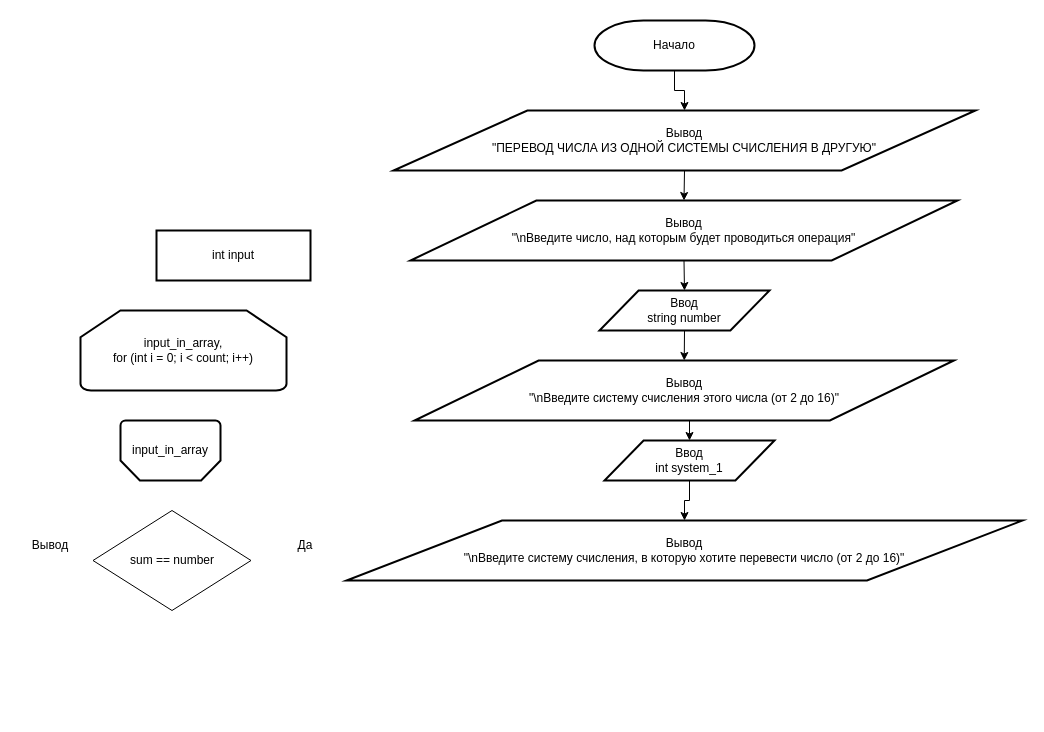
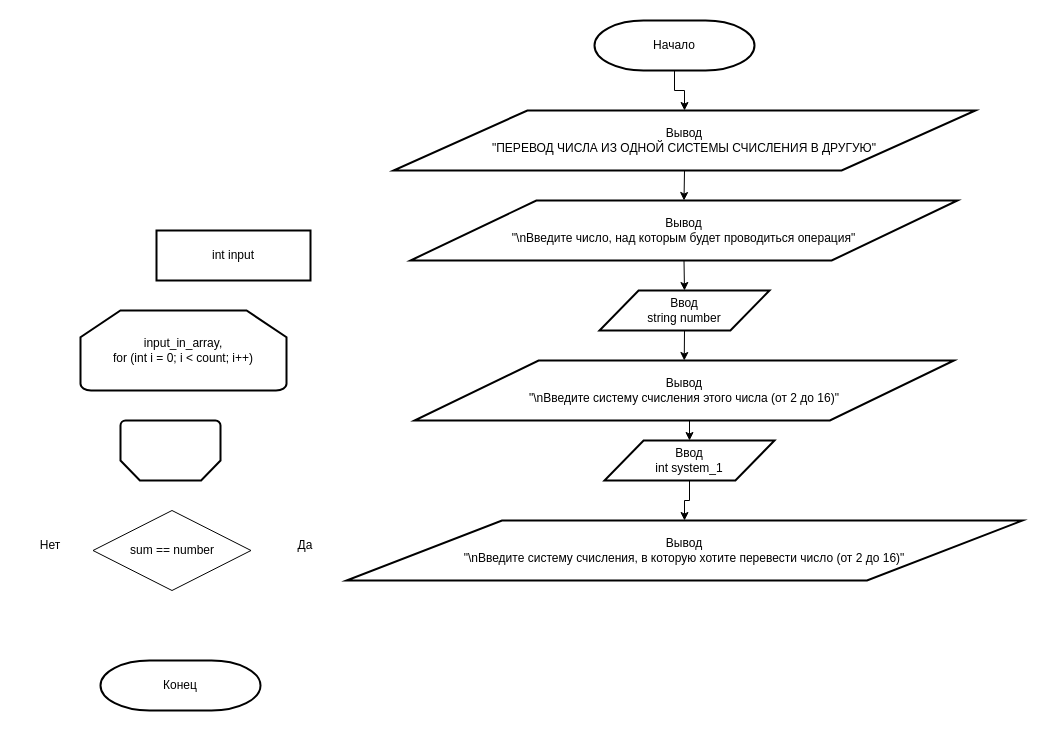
node "input_in_array": removed
node "Вывод": label "Вывод" -> "Нет"
node "sum == number": size 158x100 -> 158x80
node "Конец": added
